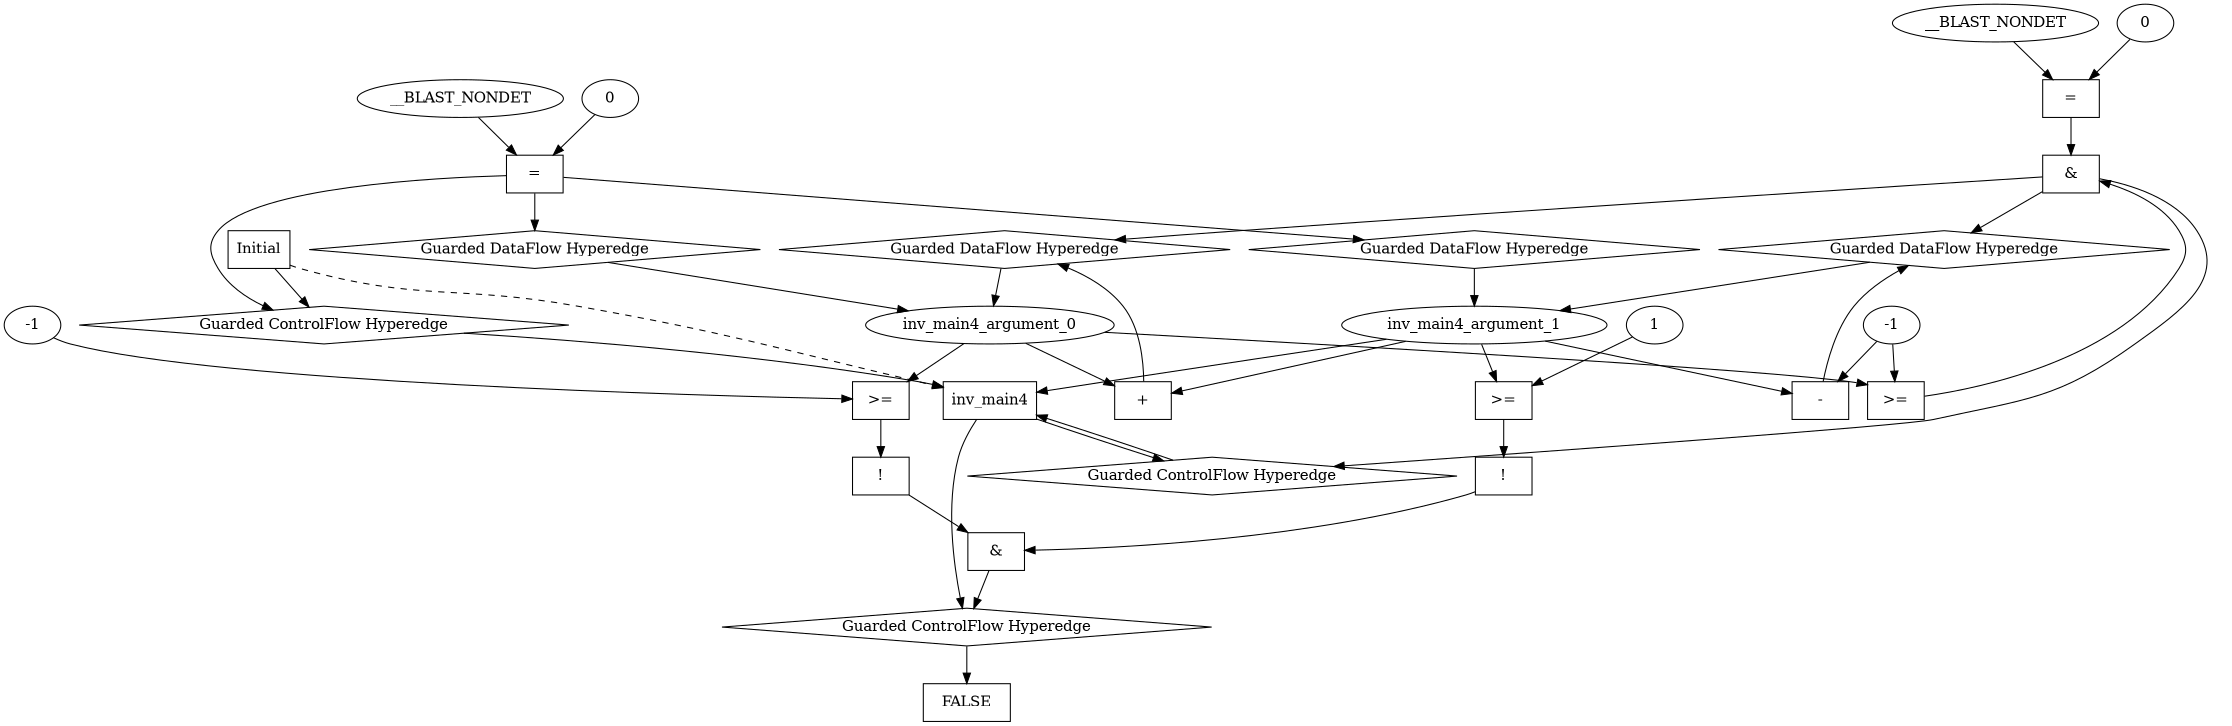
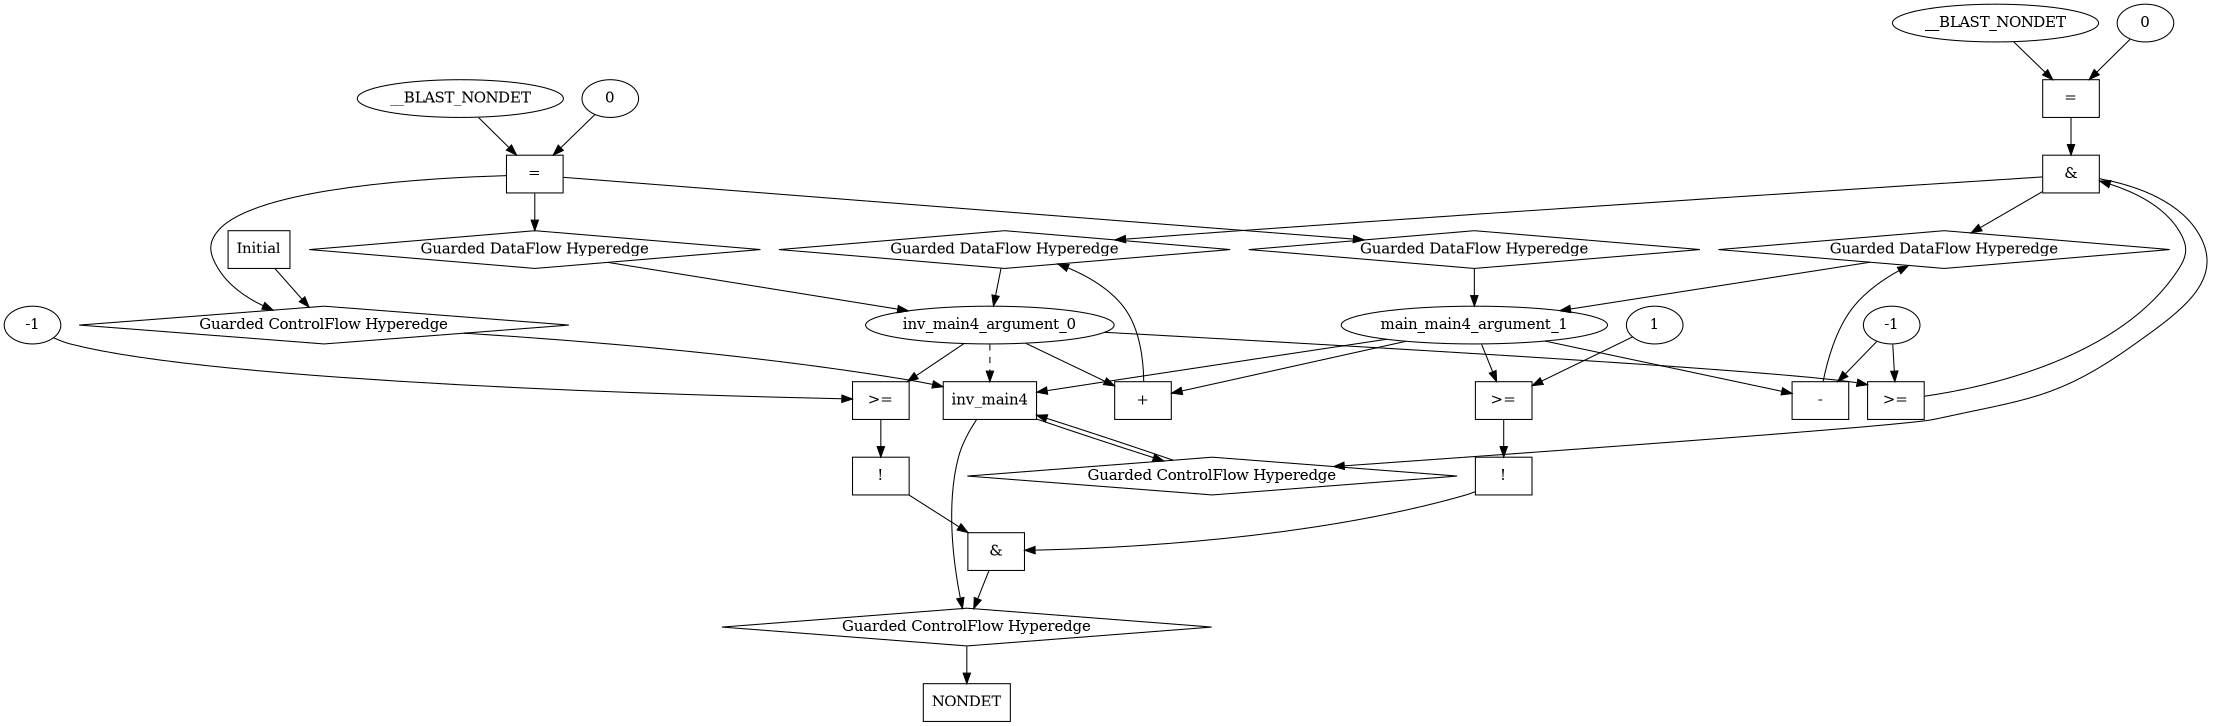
edge "Initial" -> "inv_main4": now "inv_main4_argument_0" -> "inv_main4"
node "inv_main4_argument_1": label "inv_main4_argument_1" -> "main_main4_argument_1"
node "FALSE": label "FALSE" -> "NONDET"
